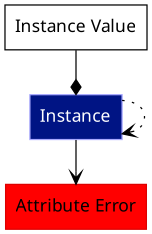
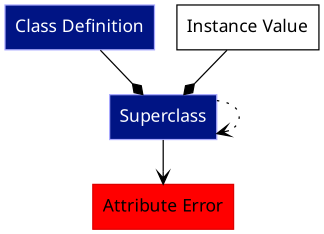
node "Class Definition": added
node "Instance": label "Instance" -> "Superclass"
